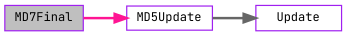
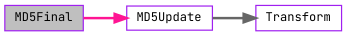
node "MD7Final": label "MD7Final" -> "MD5Final"
node "Update": label "Update" -> "Transform"
